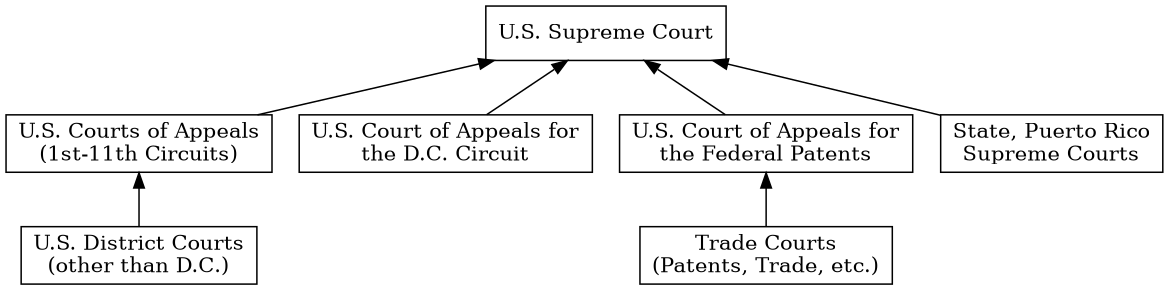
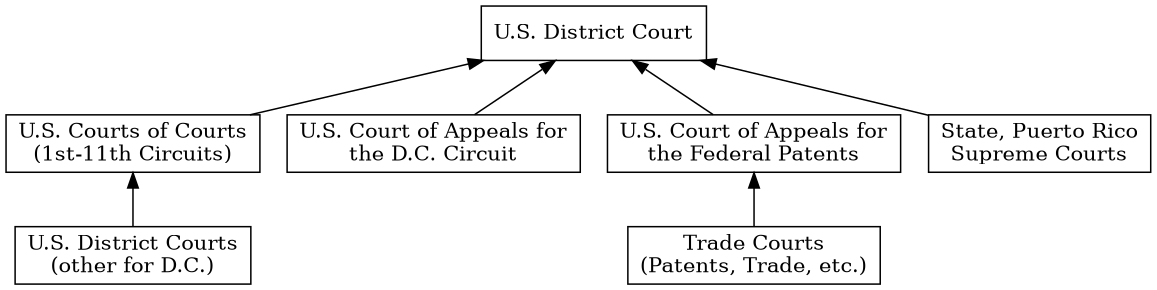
node "U.S. Supreme Court": label "U.S. Supreme Court" -> "U.S. District Court"
node "U.S. Courts of Appeals (1st-11th Circuits)": label "U.S. Courts of Appeals (1st-11th Circuits)" -> "U.S. Courts of Courts (1st-11th Circuits)"
node "U.S. District Courts (other than D.C.)": label "U.S. District Courts (other than D.C.)" -> "U.S. District Courts (other for D.C.)"
